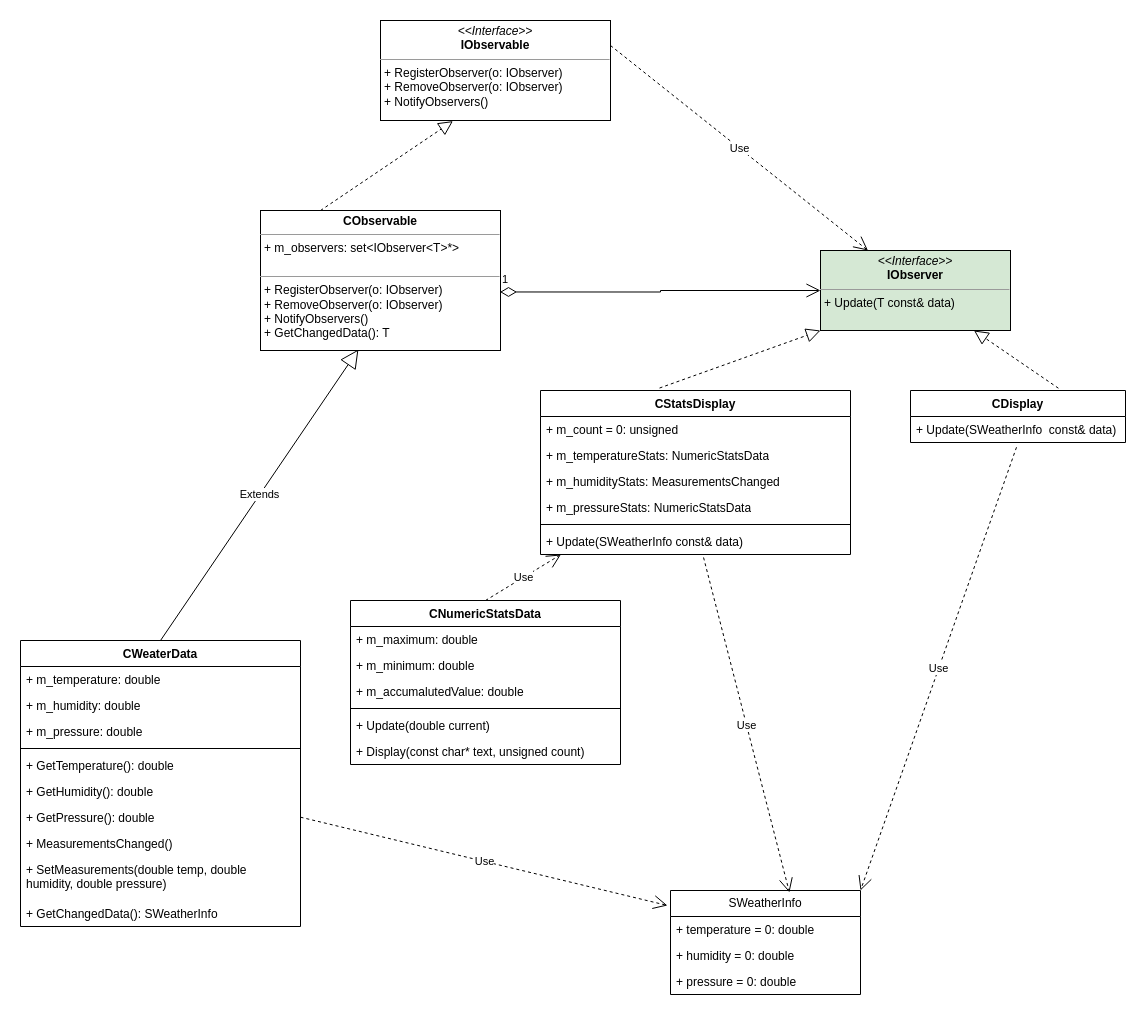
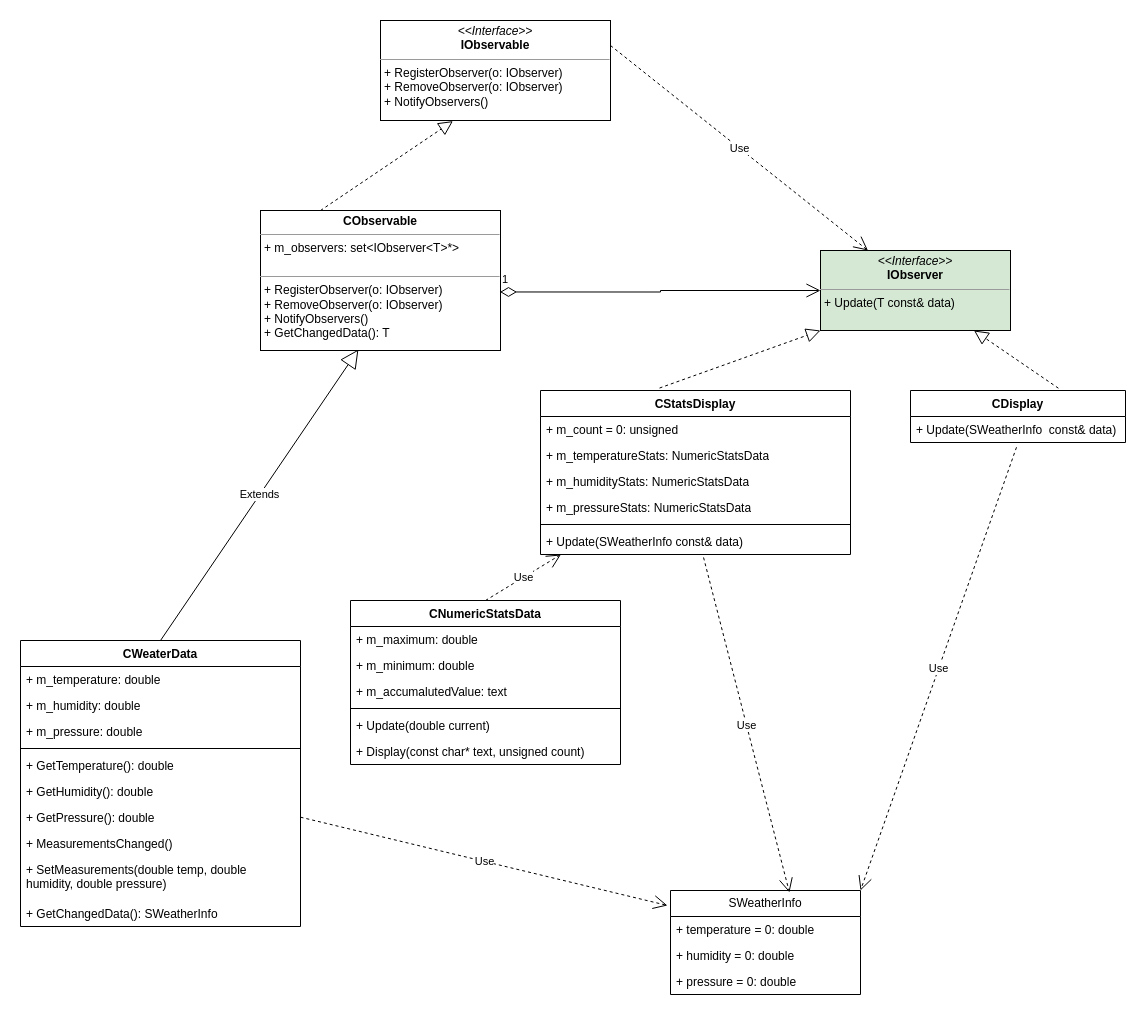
node "+ m_humidityStats: MeasurementsChanged": label "+ m_humidityStats: MeasurementsChanged" -> "+ m_humidityStats: NumericStatsData"
node "+ m_accumalutedValue: double": label "+ m_accumalutedValue: double" -> "+ m_accumalutedValue: text"
